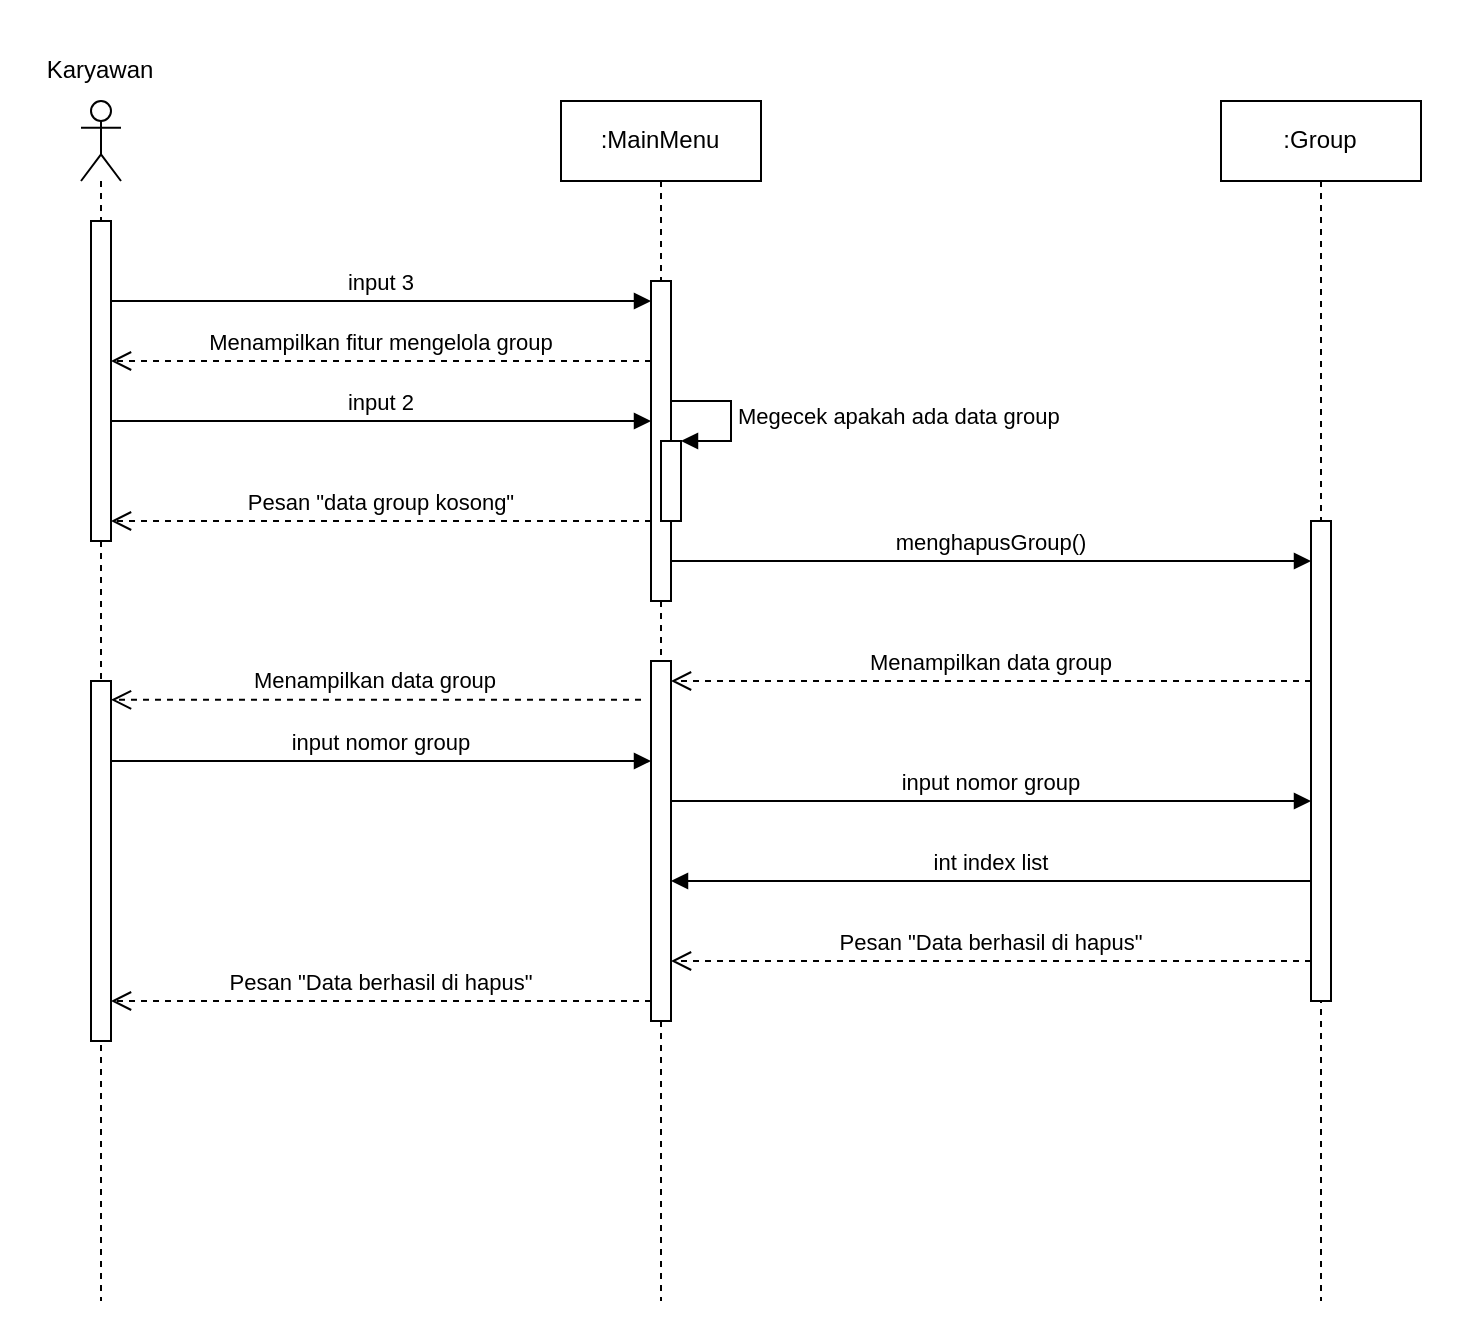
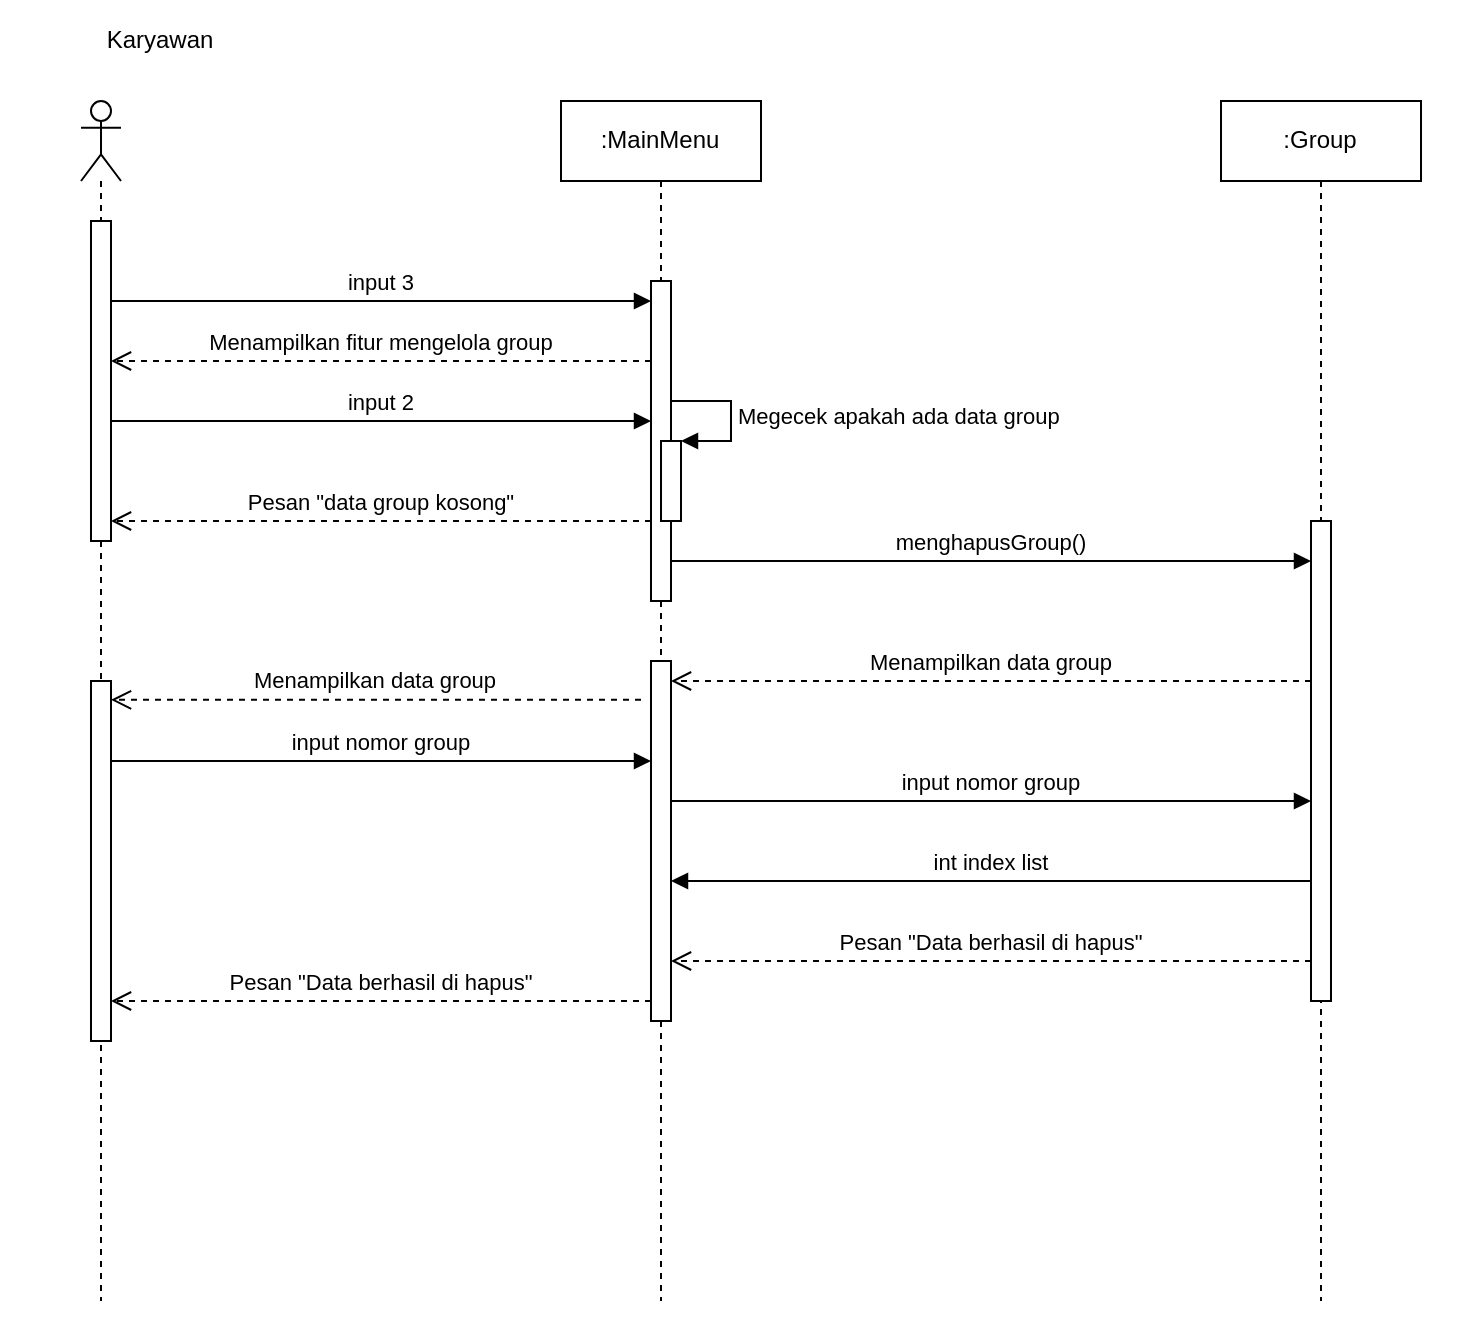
node "Karyawan": moved (101, 71) -> (161, 41)
